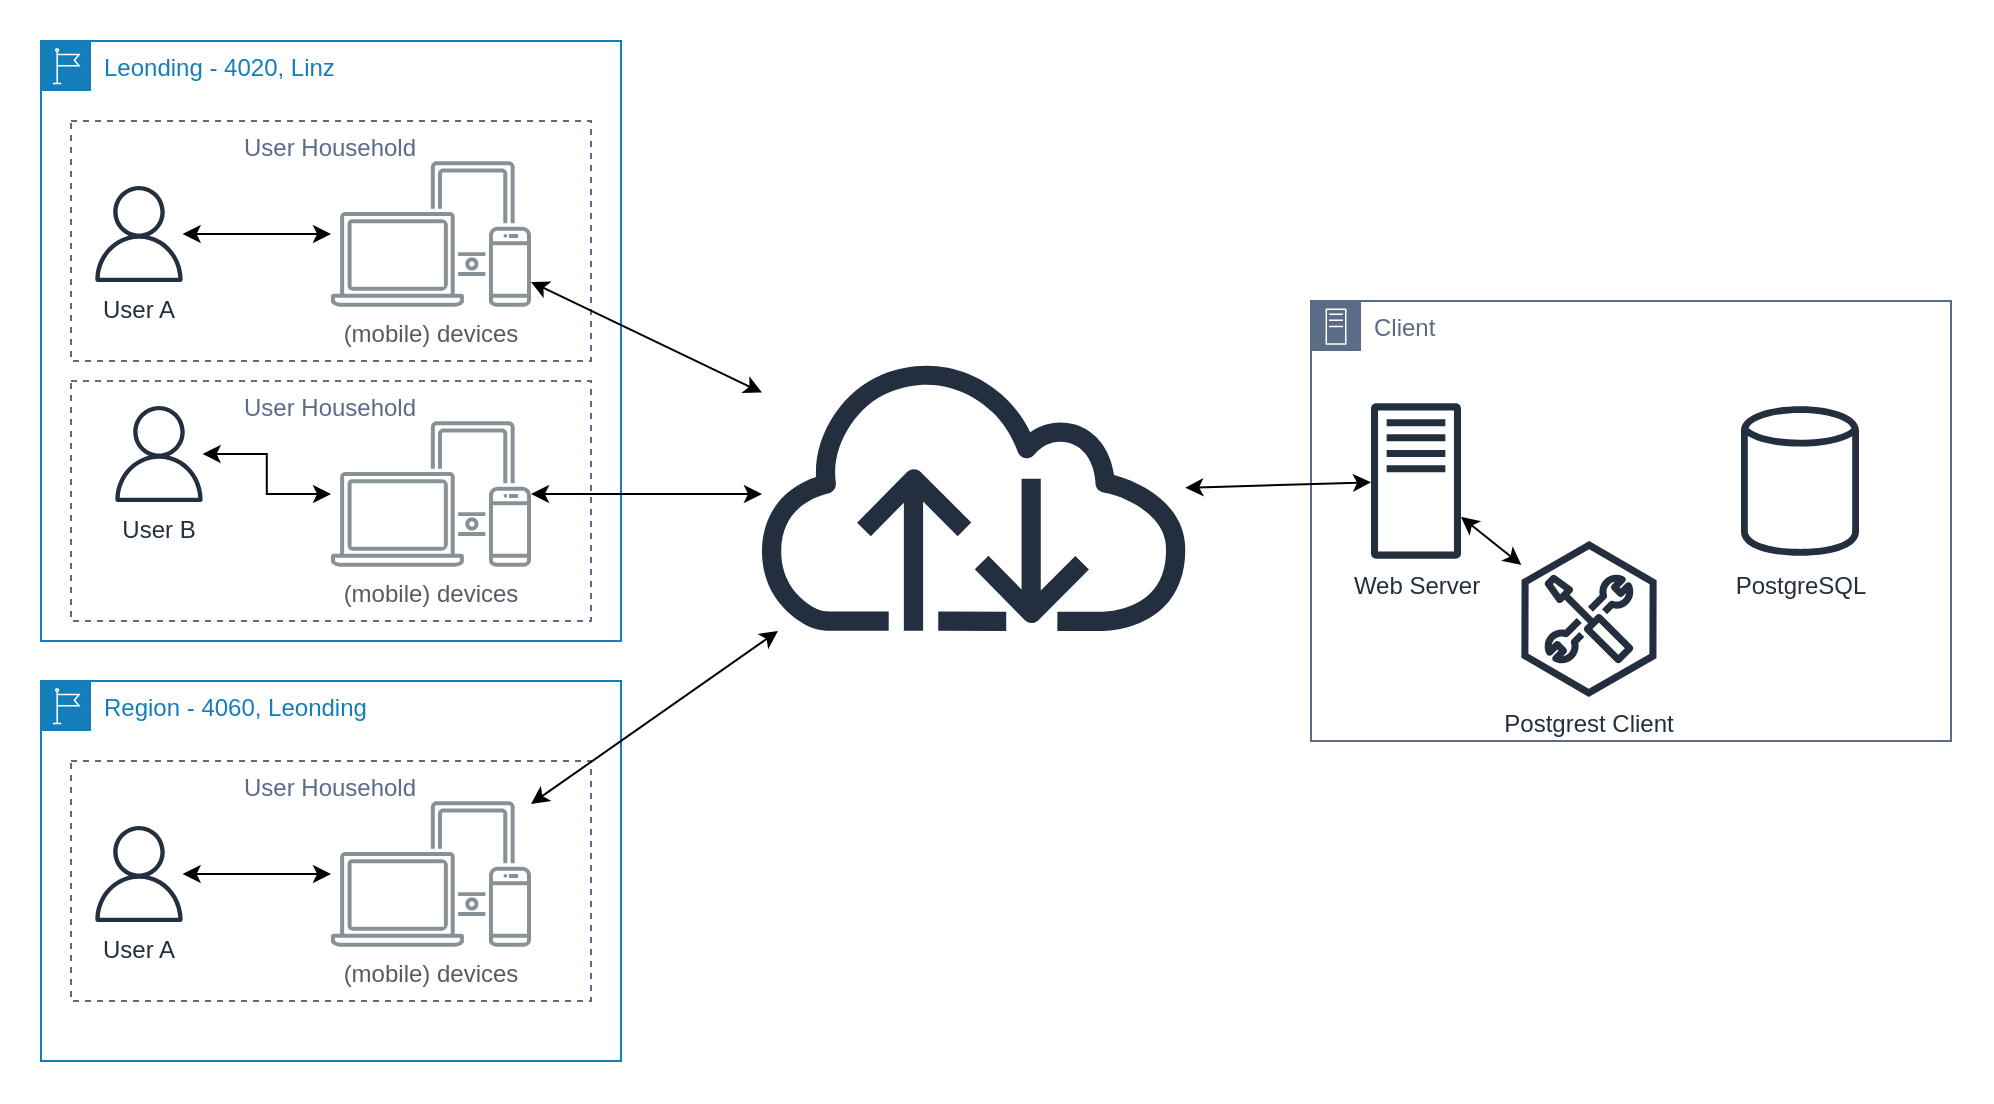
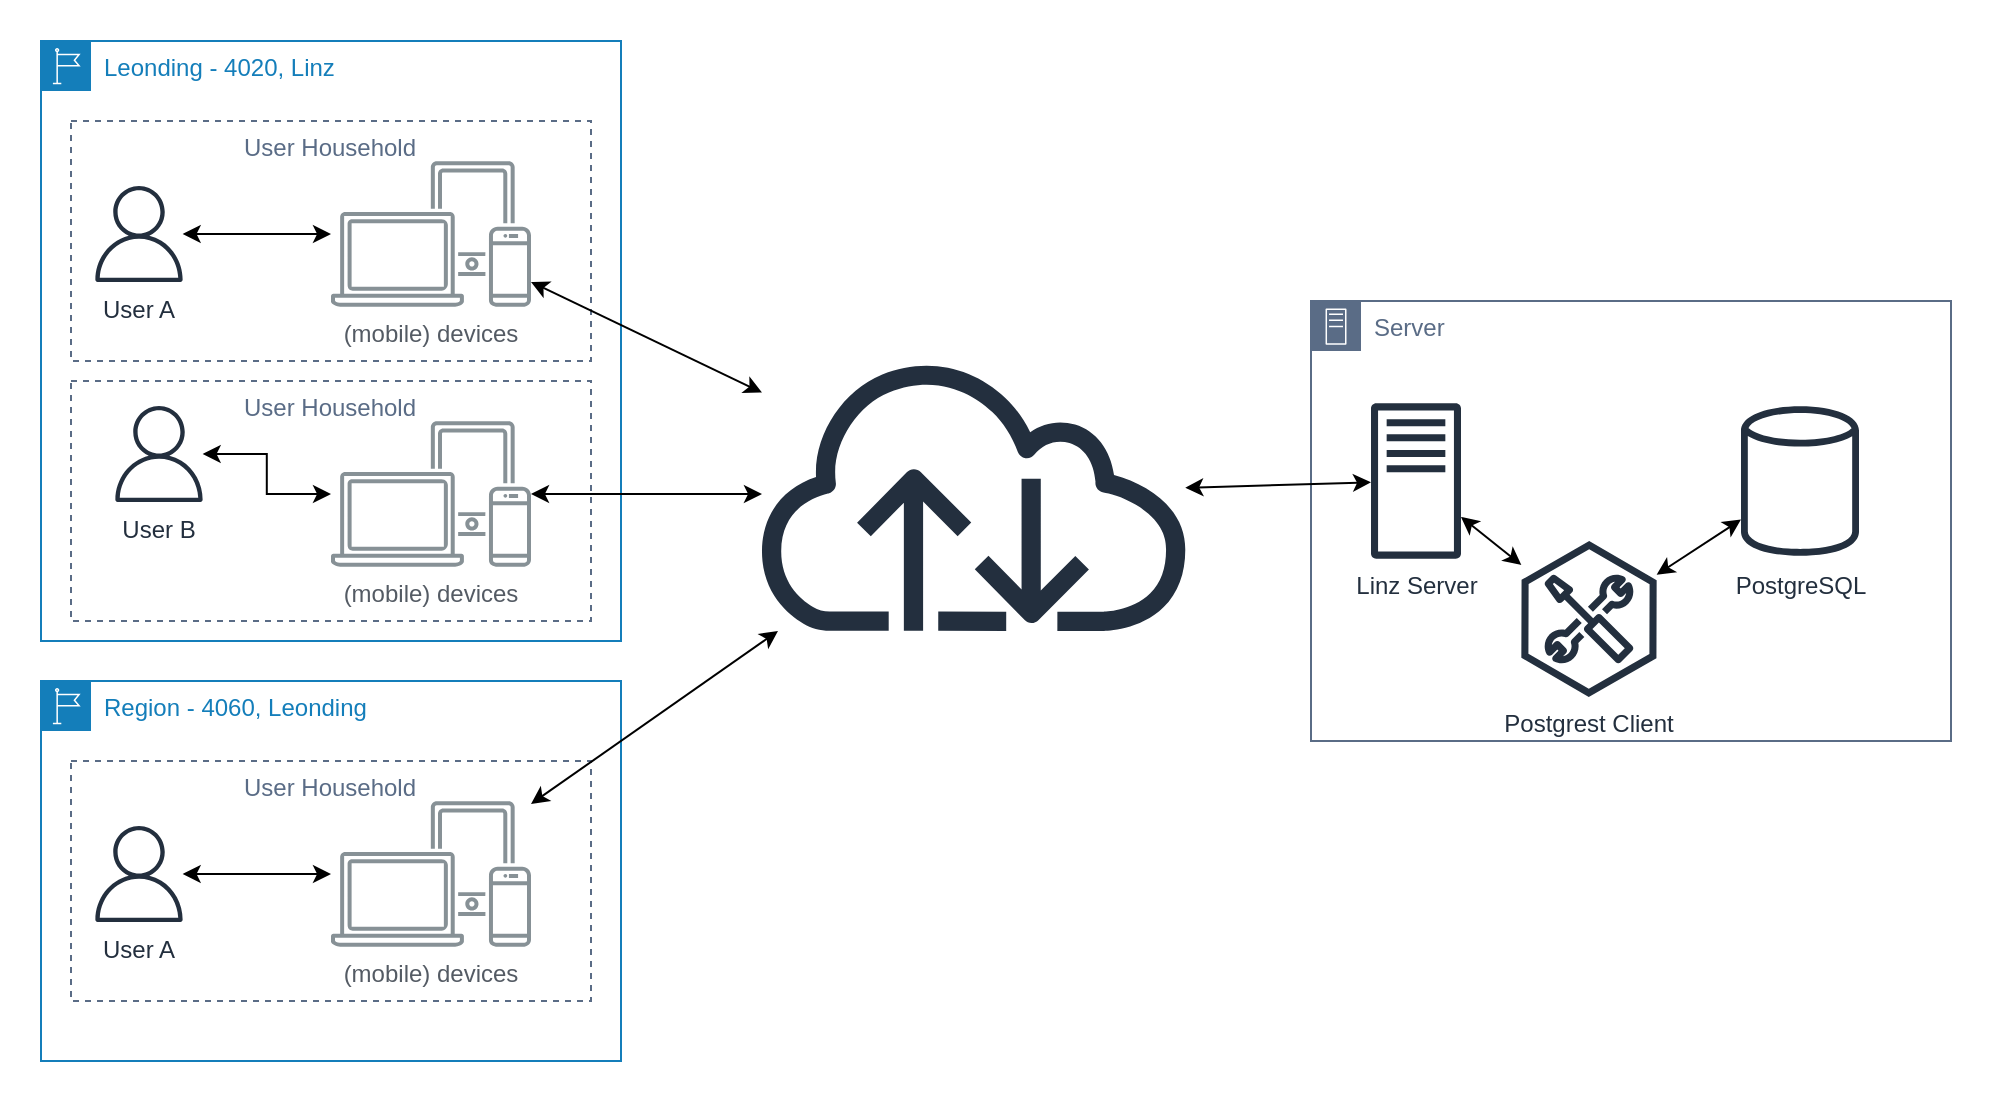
node "Client": label "Client" -> "Server"
edge "PostgreSQL" -- "Postgrest Client": added
node "Web Server": label "Web Server" -> "Linz Server"
